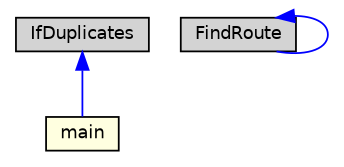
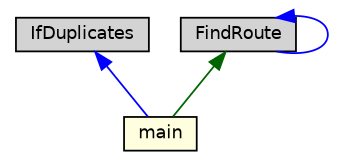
edge "main" -> "FindRoute": added
